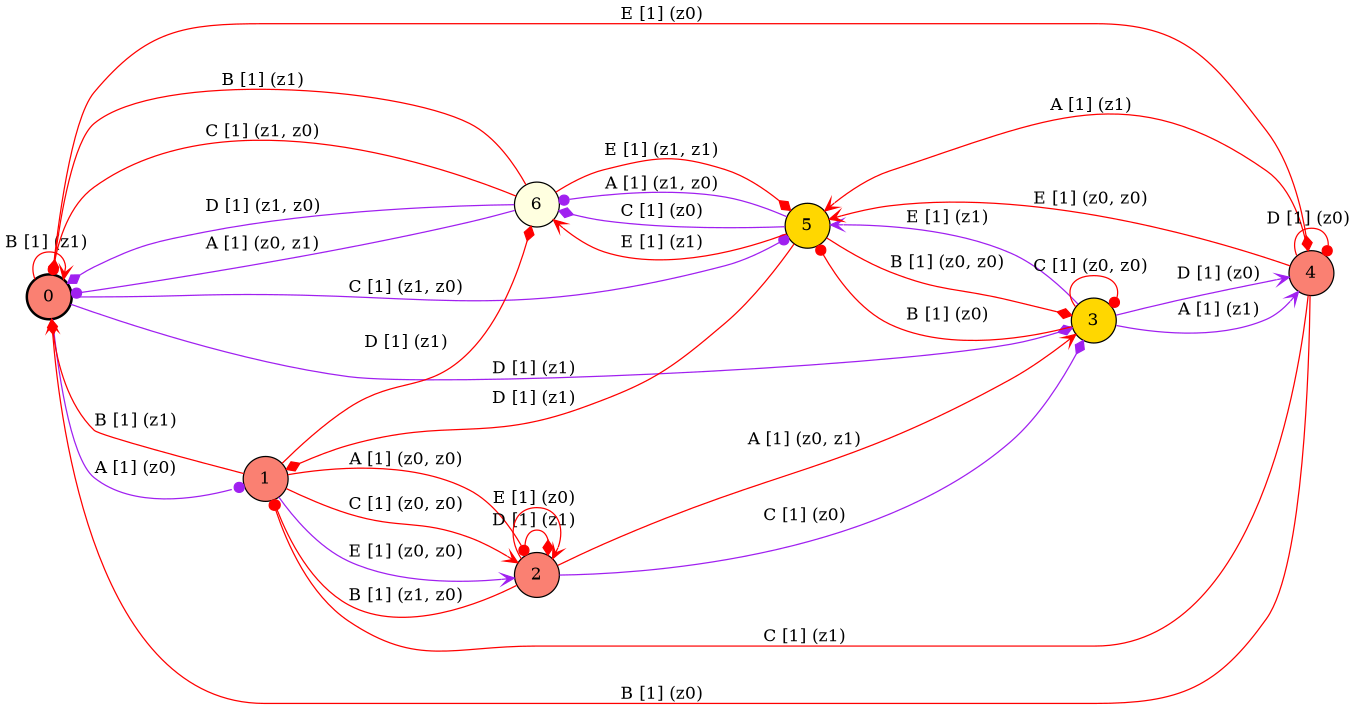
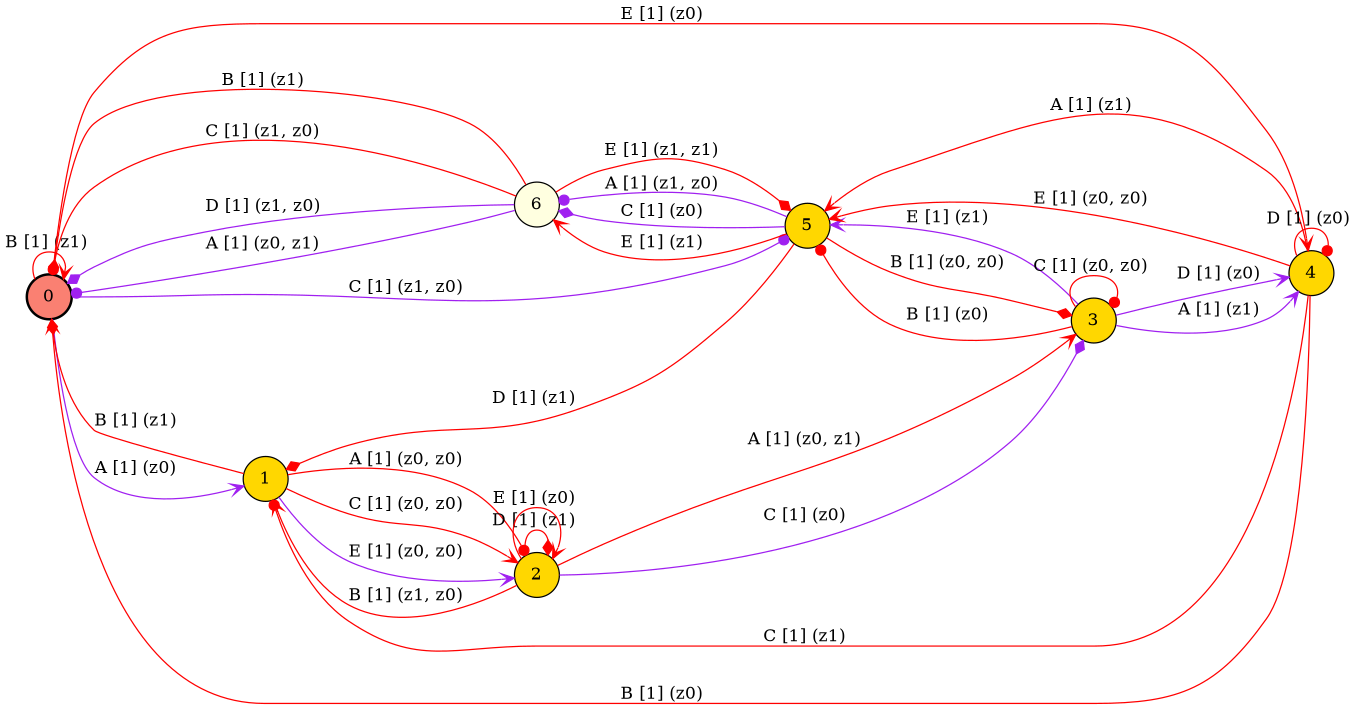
edge "0" -> "4": arrowhead diamond -> vee
node "4": fillcolor salmon -> gold
edge "1" -> "6": removed, label "D [1] (z1)"
edge "0" -> "3": removed, label "D [1] (z1)"
edge "0" -> "1": arrowhead dot -> vee
node "1": fillcolor salmon -> gold
node "2": fillcolor salmon -> gold
edge "2" -> "1": arrowhead dot -> vee
